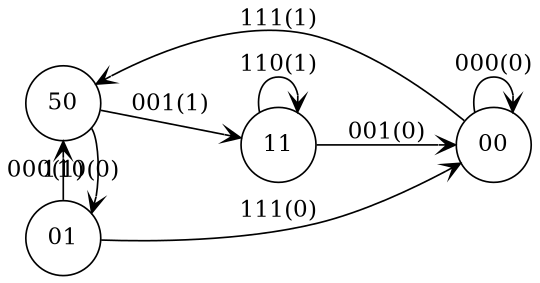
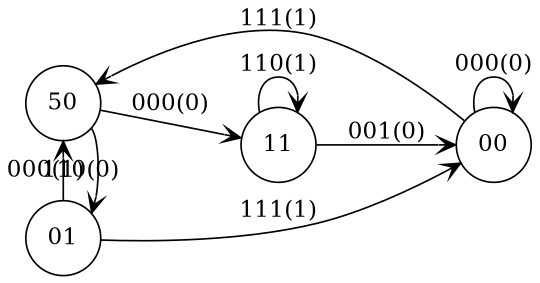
edge "50" -> "11": label "001(1)" -> "000(0)"
edge "01" -> "00": label "111(0)" -> "111(1)"
